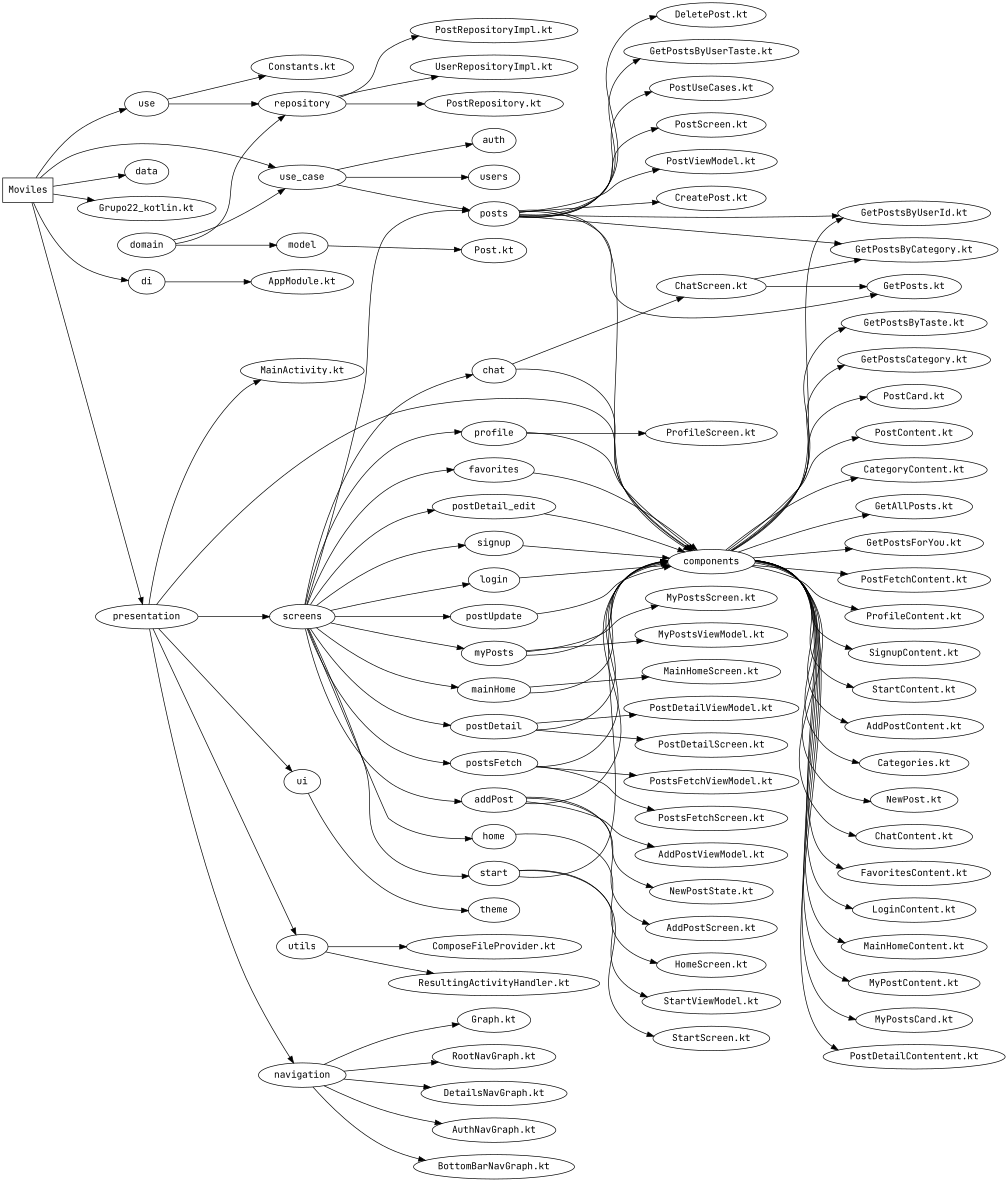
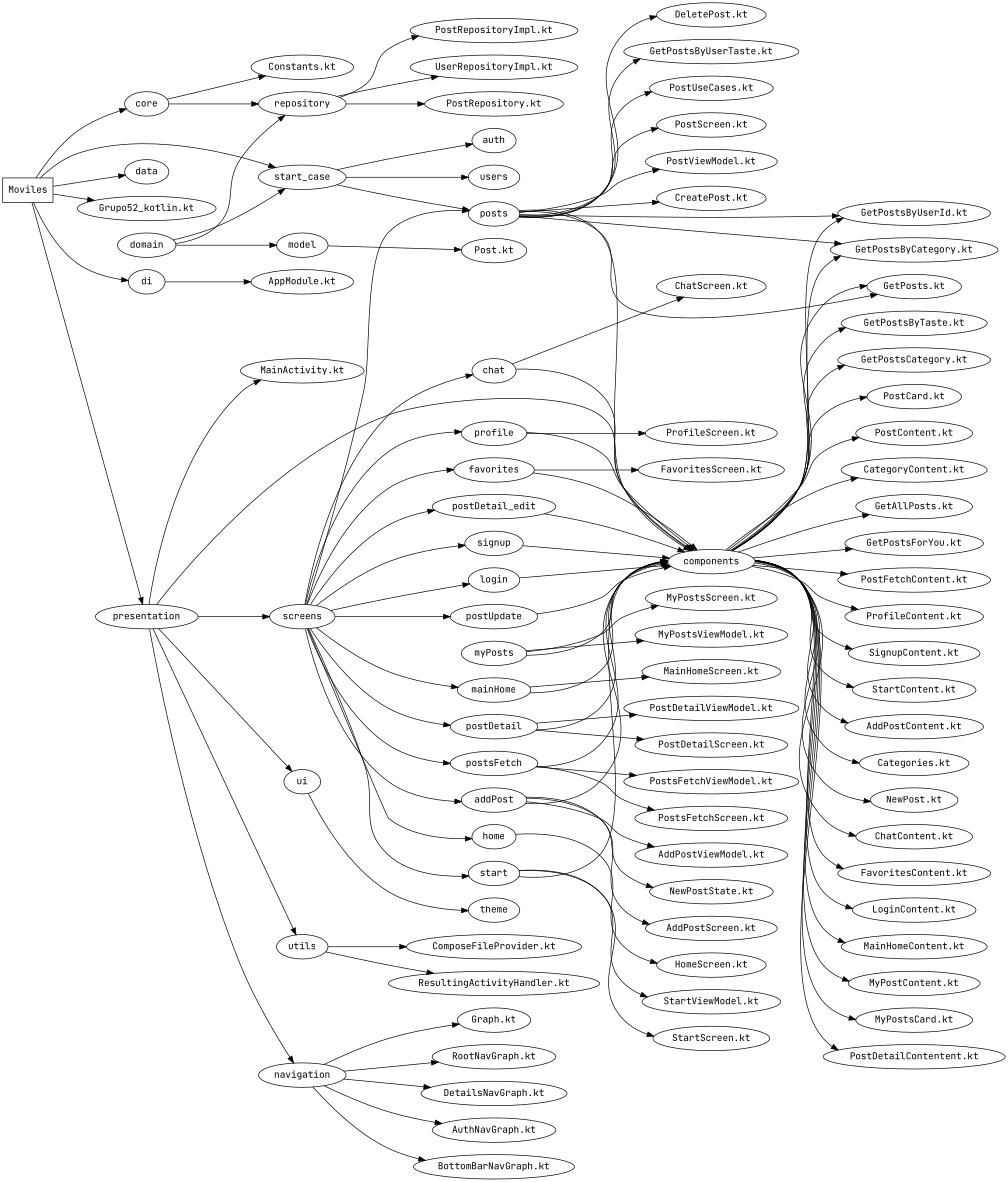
node "use": label "use" -> "core"
node "use_case": label "use_case" -> "start_case"
node "Grupo22_kotlin.kt": label "Grupo22_kotlin.kt" -> "Grupo52_kotlin.kt"
edge "ChatScreen.kt" -> "GetPostsByCategory.kt": now "components" -> "GetPostsByCategory.kt"
edge "ChatScreen.kt" -> "GetPosts.kt": now "components" -> "GetPosts.kt"
node "FavoritesScreen.kt": added
edge "screens" -> "myPosts": removed
